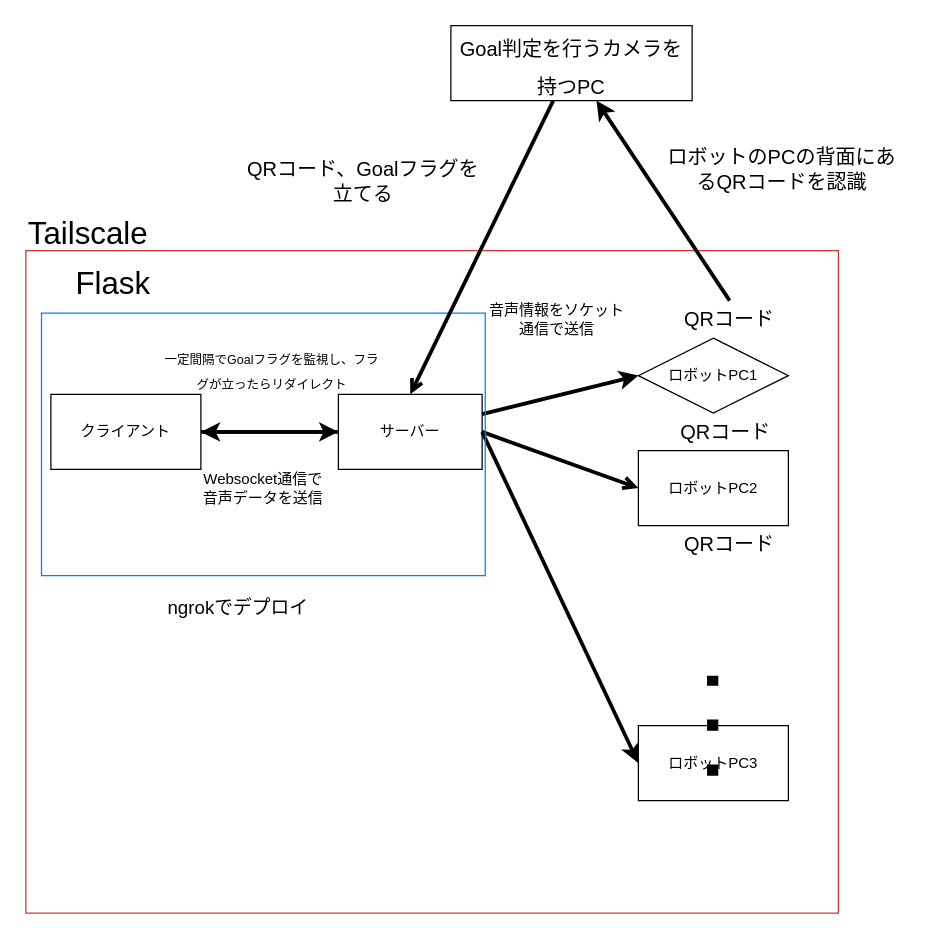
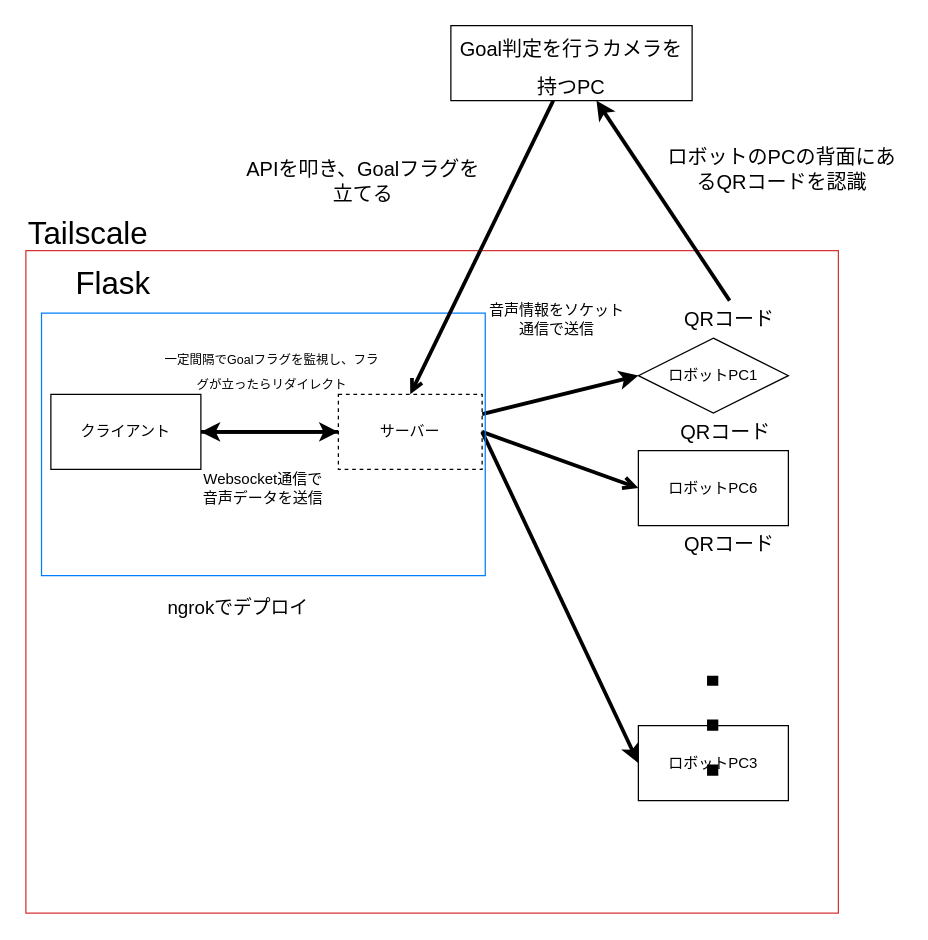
node "QRコード、Goalフラグを立てる": label "QRコード、Goalフラグを立てる" -> "APIを叩き、Goalフラグを立てる"
node "サーバー": style solid -> dashed
node "ロボットPC2": label "ロボットPC2" -> "ロボットPC6"
